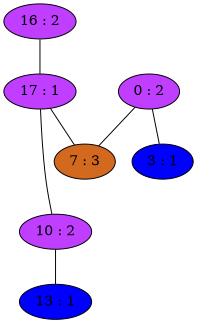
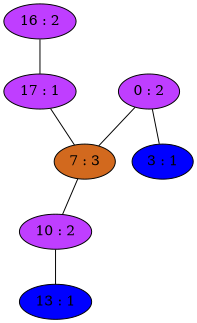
edge "17 : 1" -- "10 : 2": now "7 : 3" -- "10 : 2"
